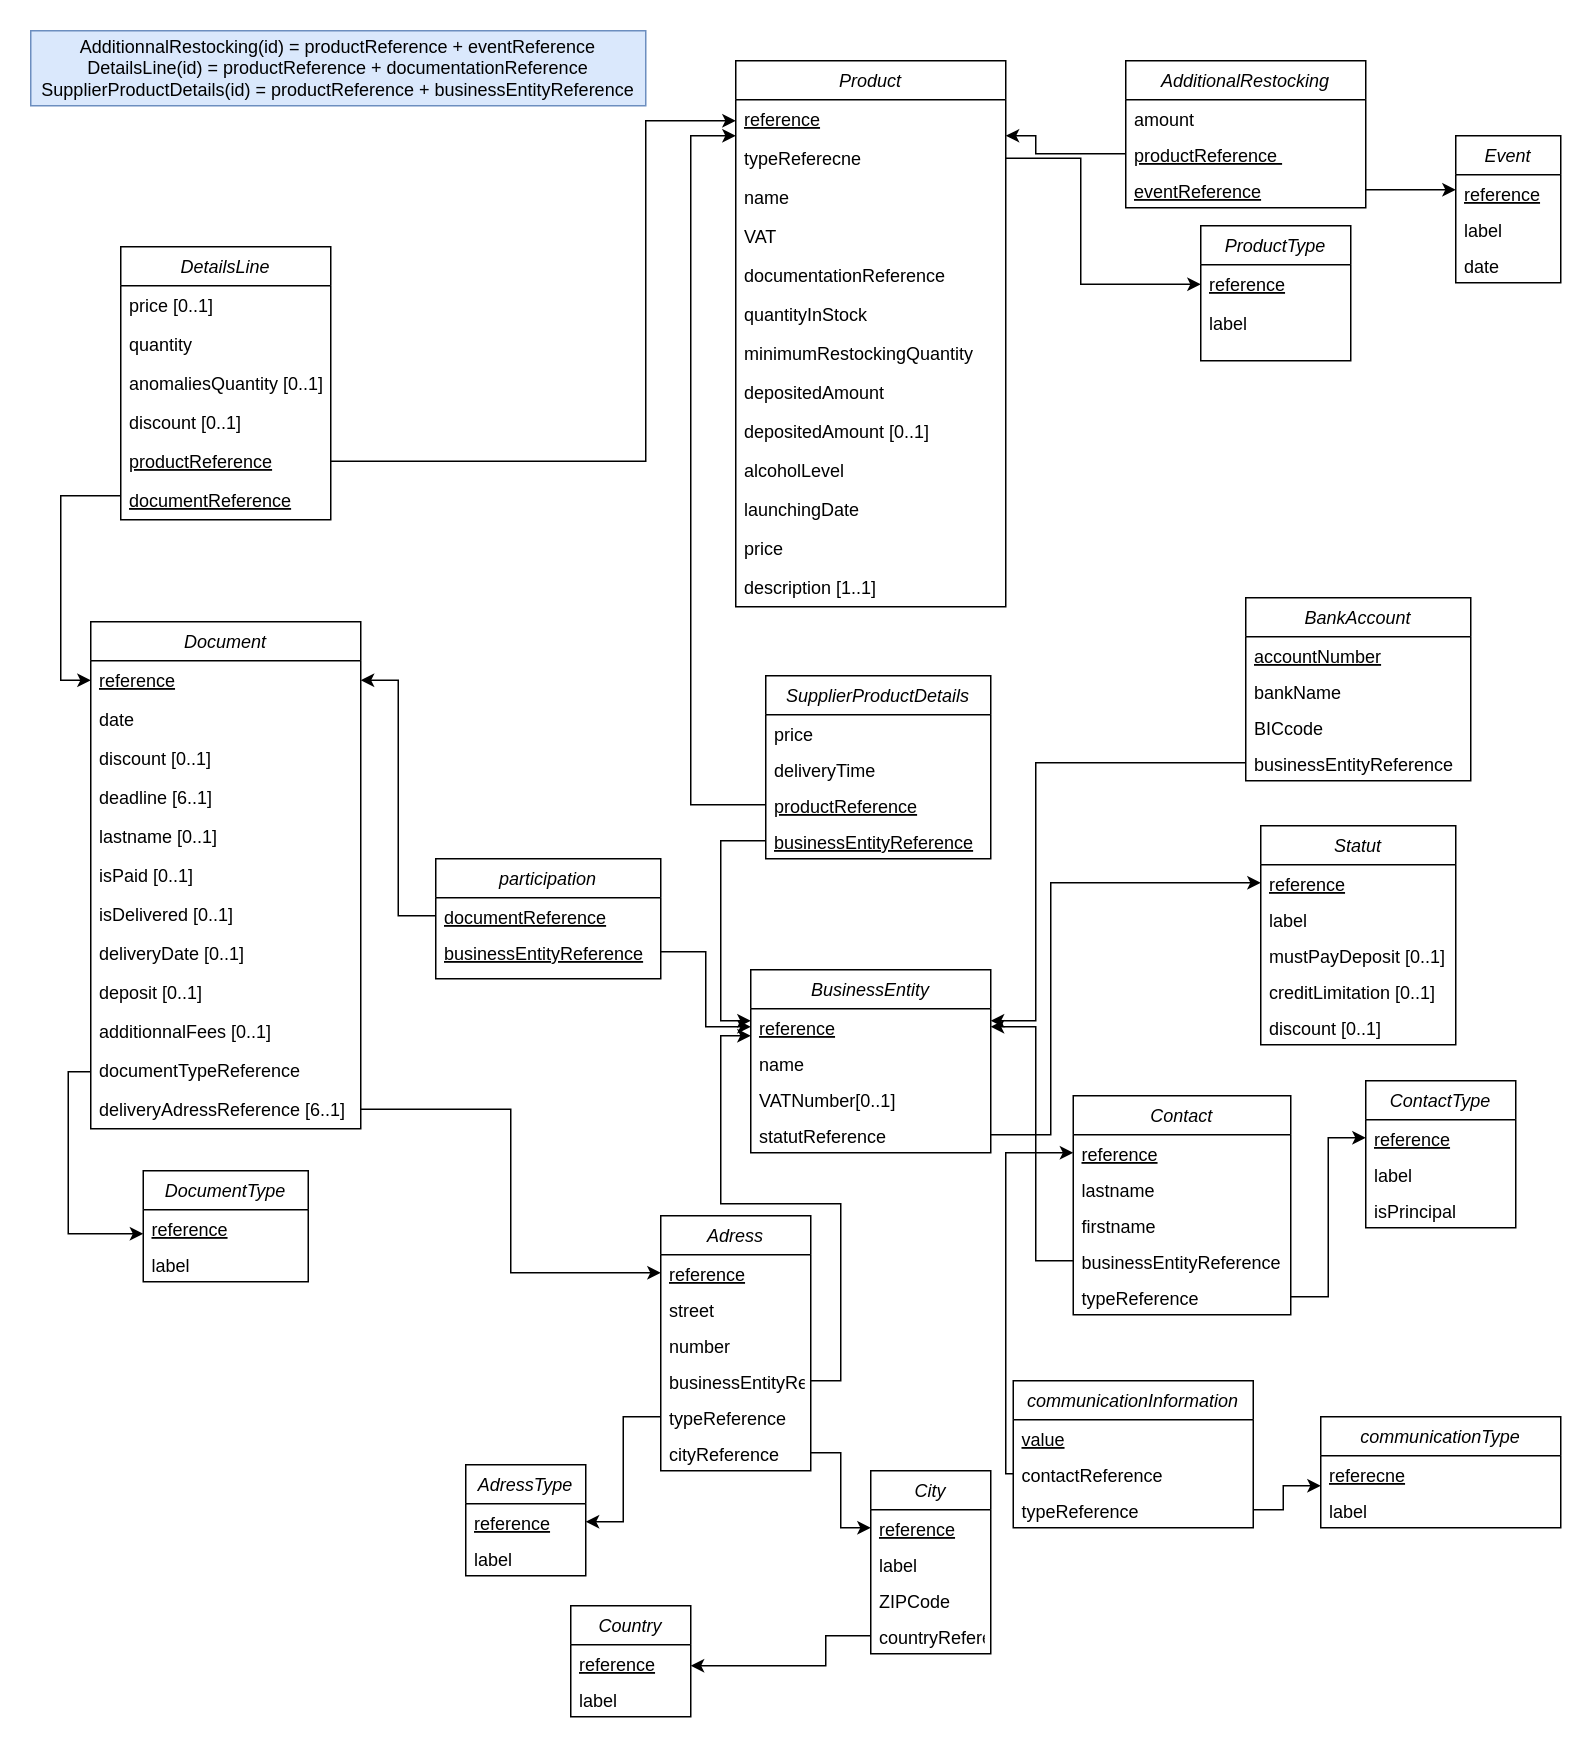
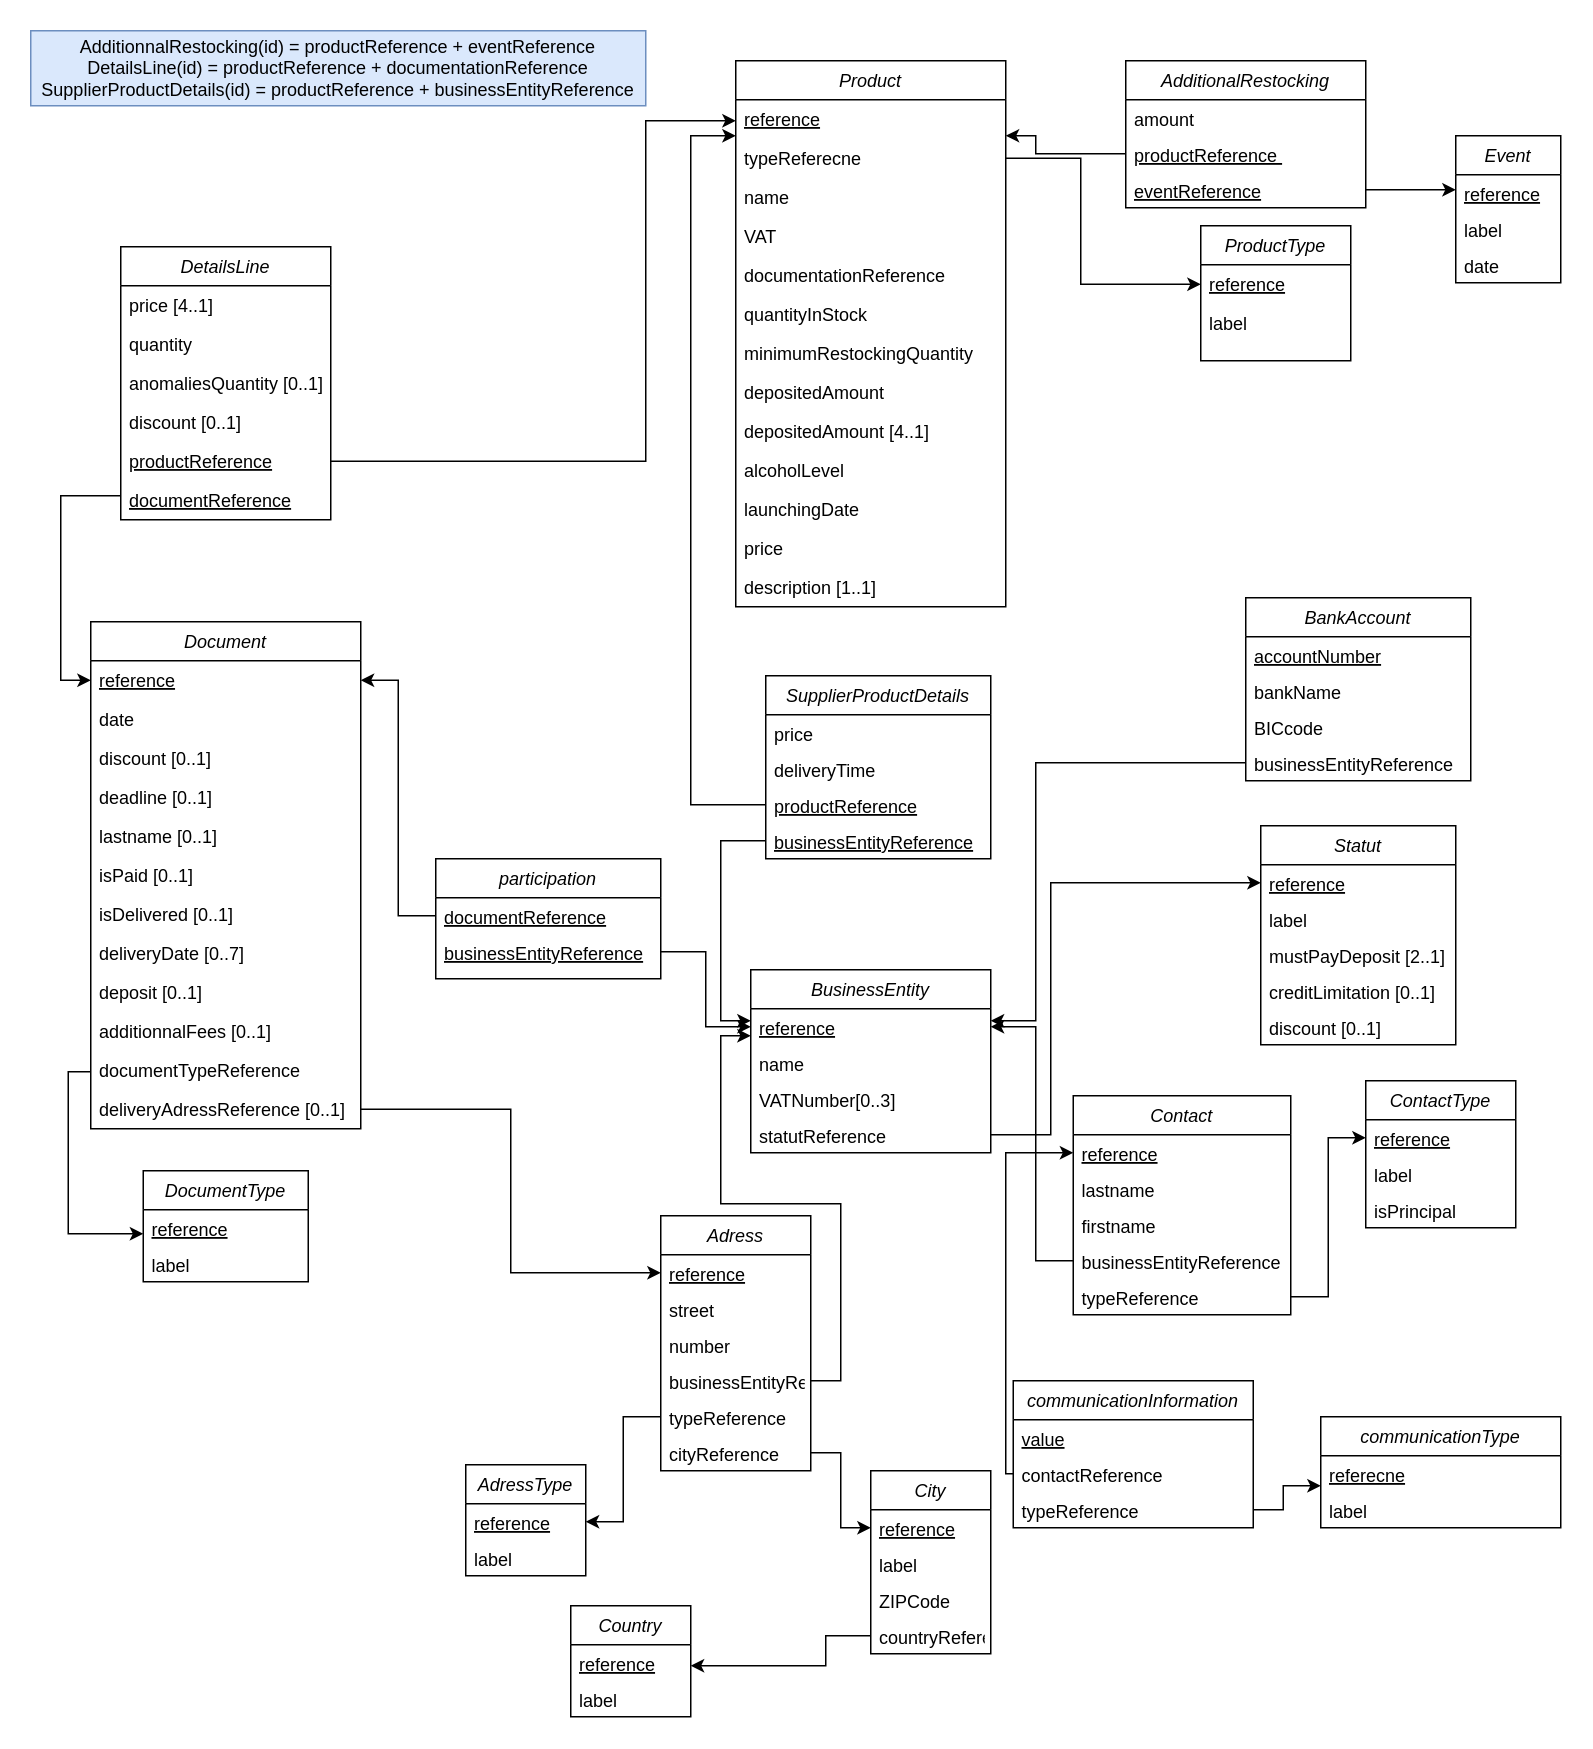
node "price [0..1]": label "price [0..1]" -> "price [4..1]"
node "depositedAmount [0..1]": label "depositedAmount [0..1]" -> "depositedAmount [4..1]"
node "deadline [6..1]": label "deadline [6..1]" -> "deadline [0..1]"
node "deliveryDate [0..1]": label "deliveryDate [0..1]" -> "deliveryDate [0..7]"
node "mustPayDeposit [0..1]": label "mustPayDeposit [0..1]" -> "mustPayDeposit [2..1]"
node "VATNumber[0..1]": label "VATNumber[0..1]" -> "VATNumber[0..3]"
node "deliveryAdressReference [6..1]": label "deliveryAdressReference [6..1]" -> "deliveryAdressReference [0..1]"
